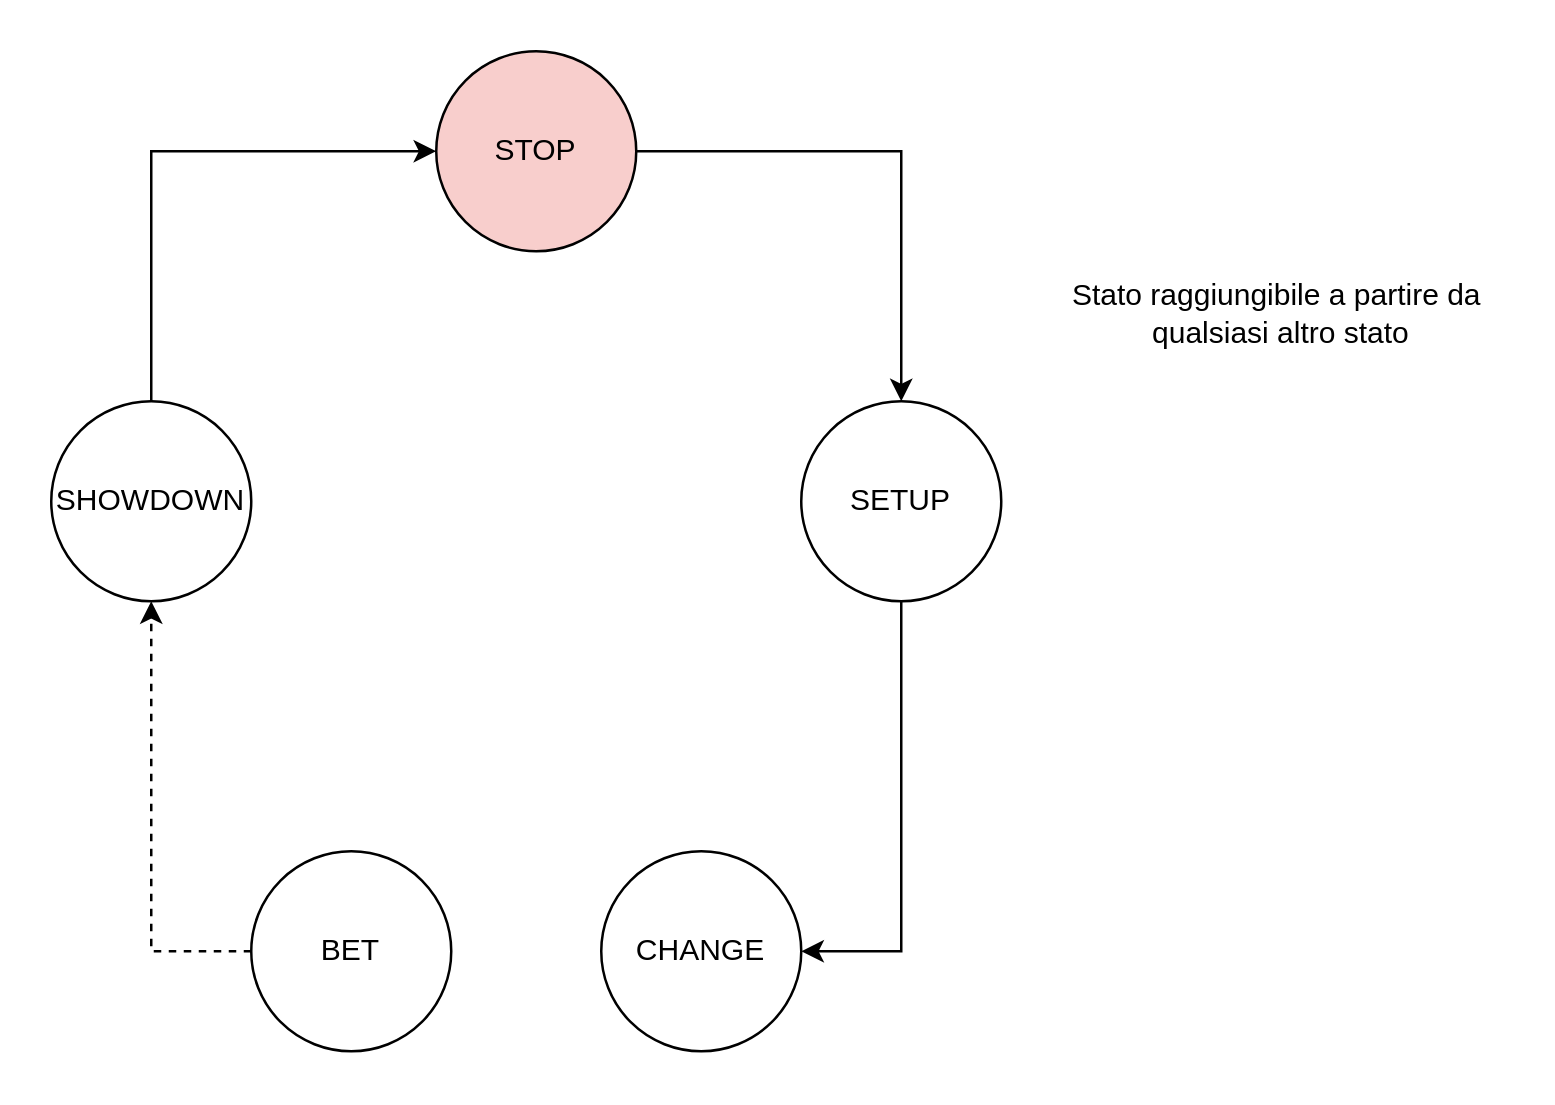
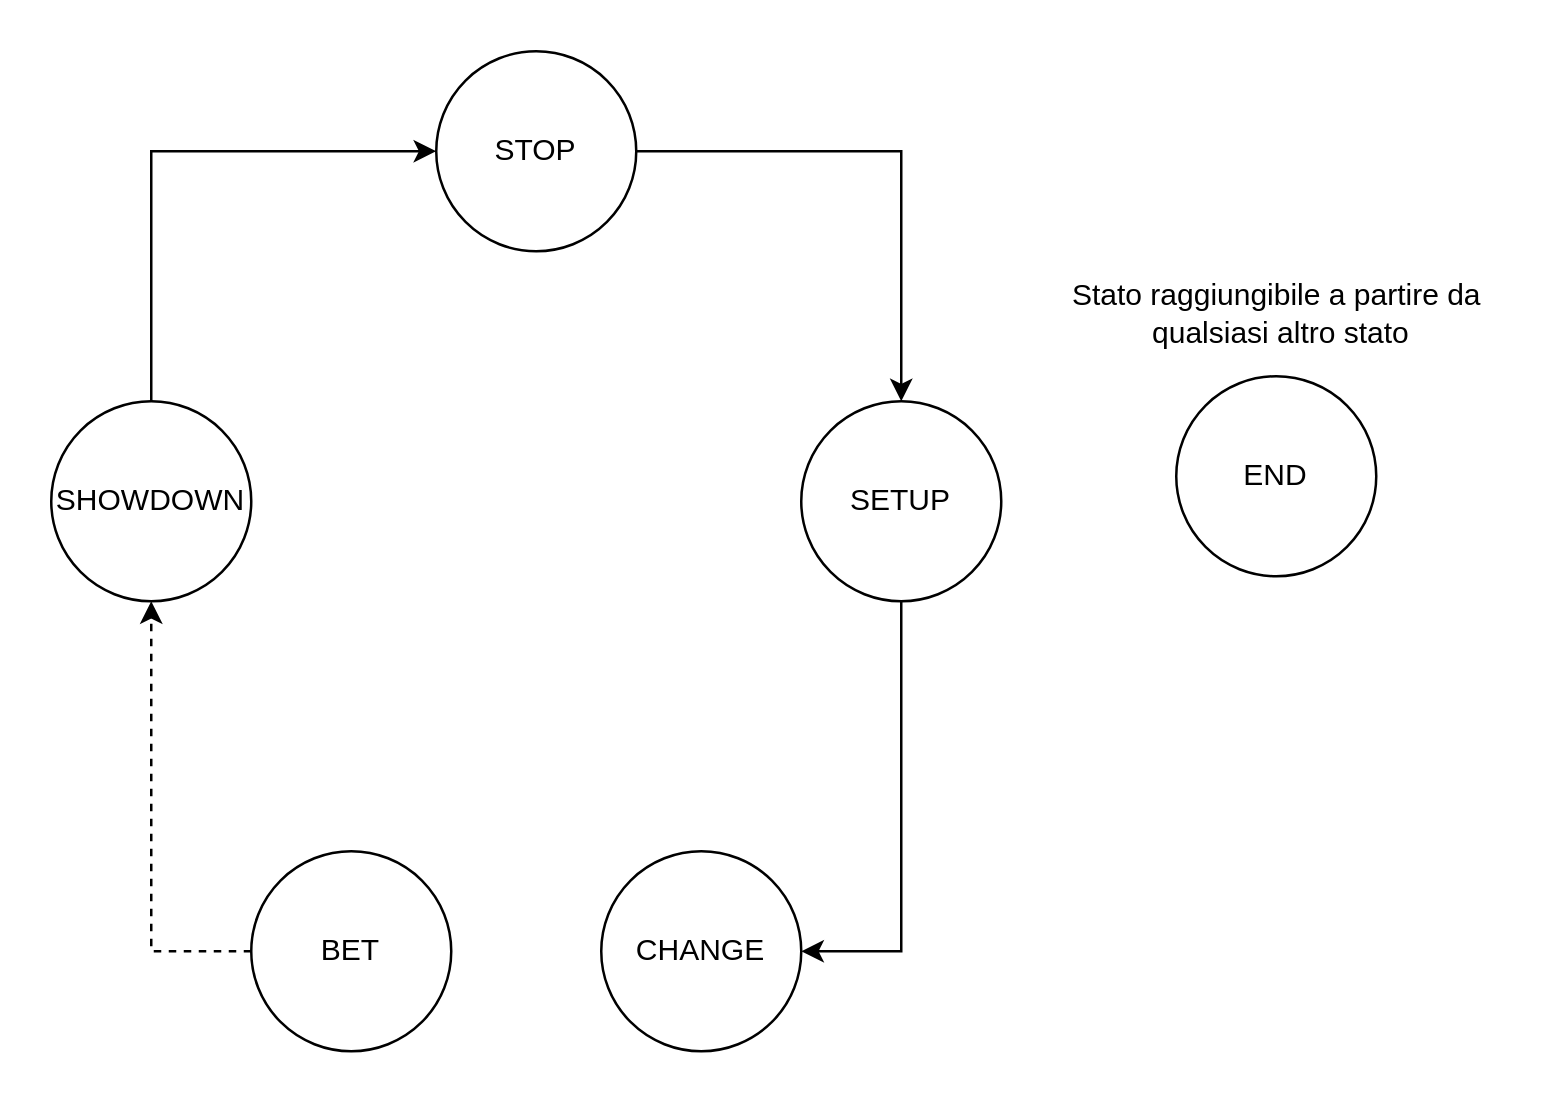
node "STOP": fillcolor #f8cecc -> #ffffff
node "END": added
